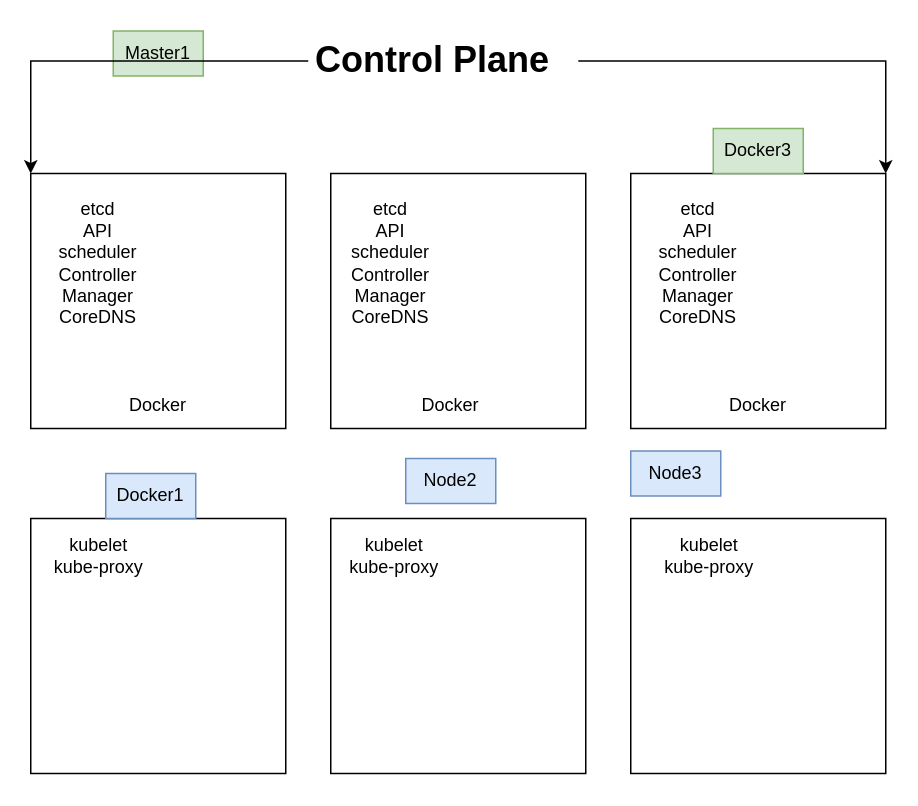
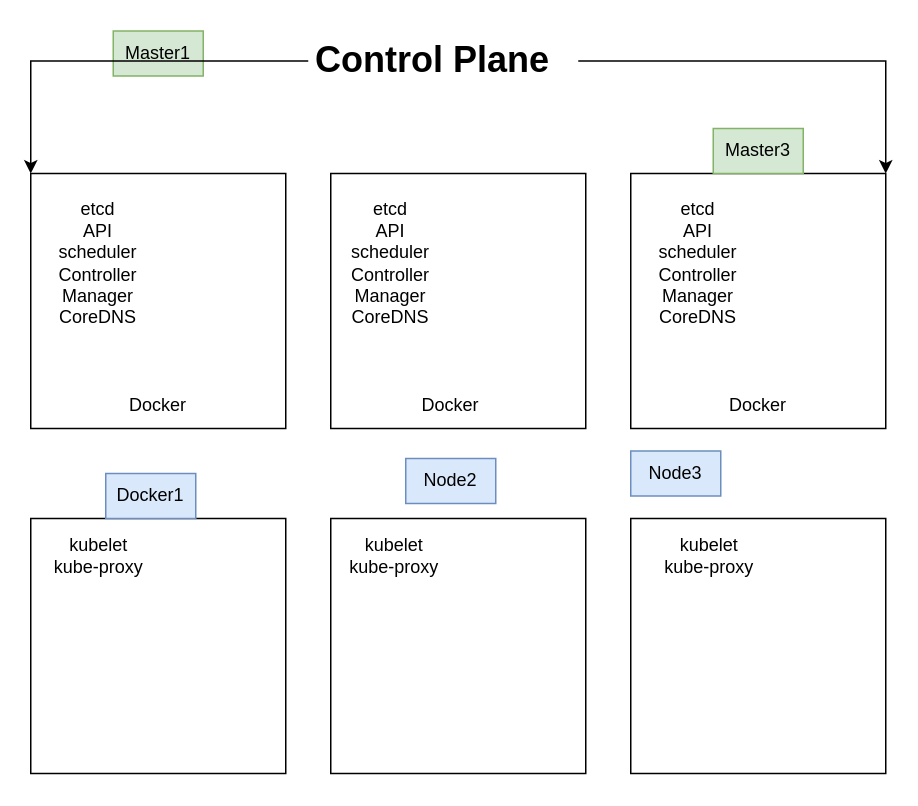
node "Docker3": label "Docker3" -> "Master3"
